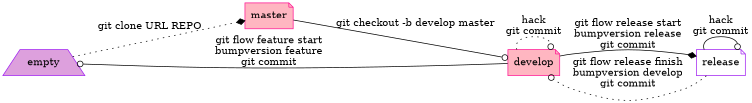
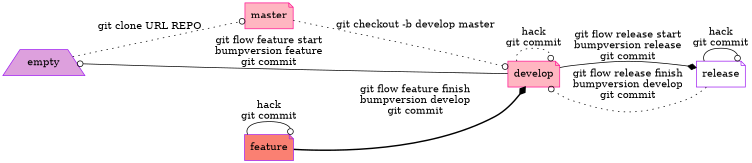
edge "master" -> "develop": style solid -> dotted
edge "empty" -> "master": arrowhead diamond -> odot
node "feature": added
